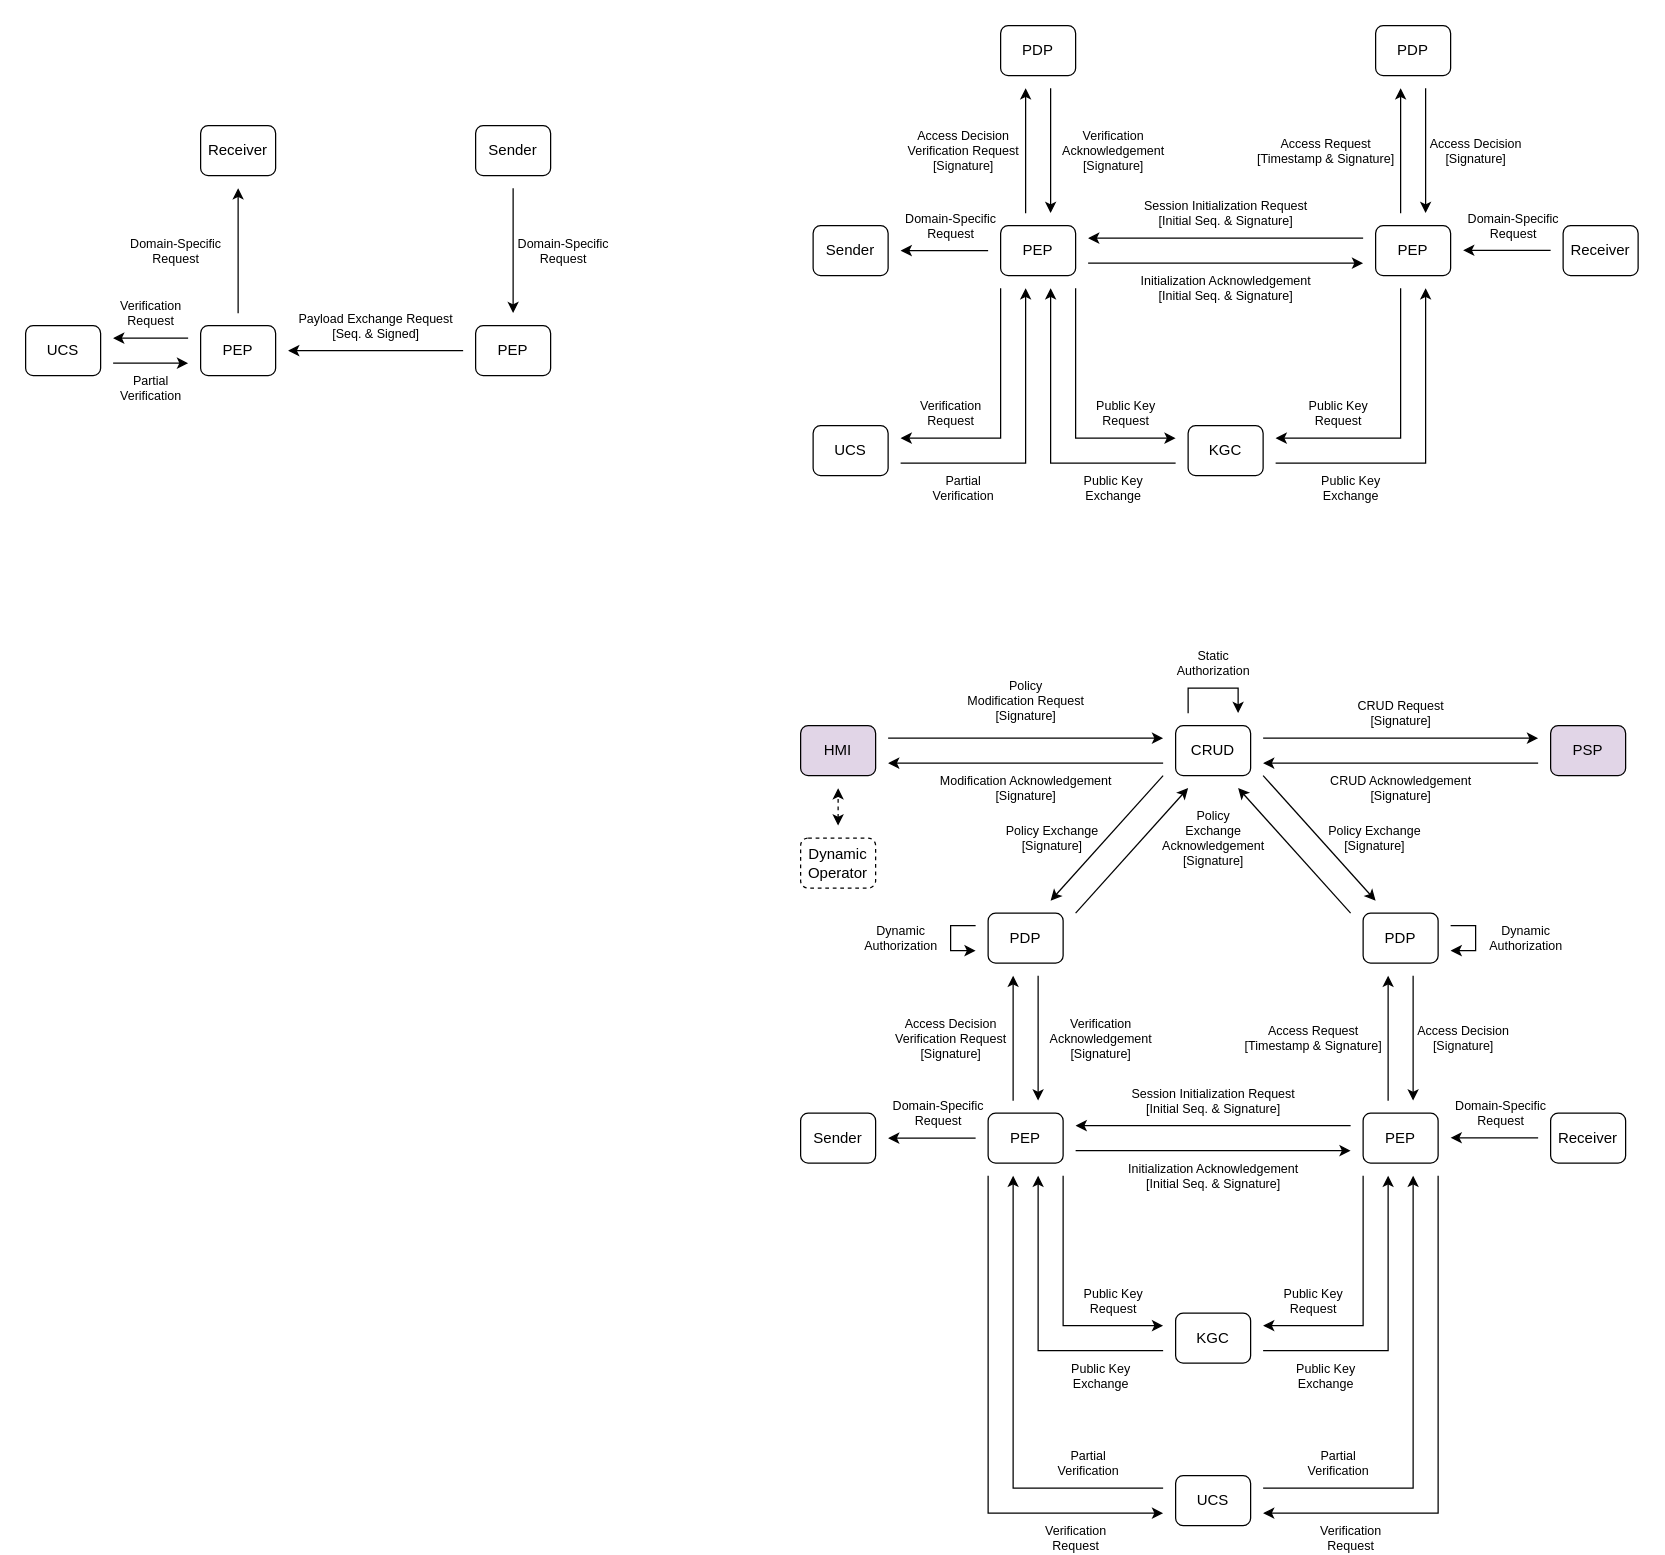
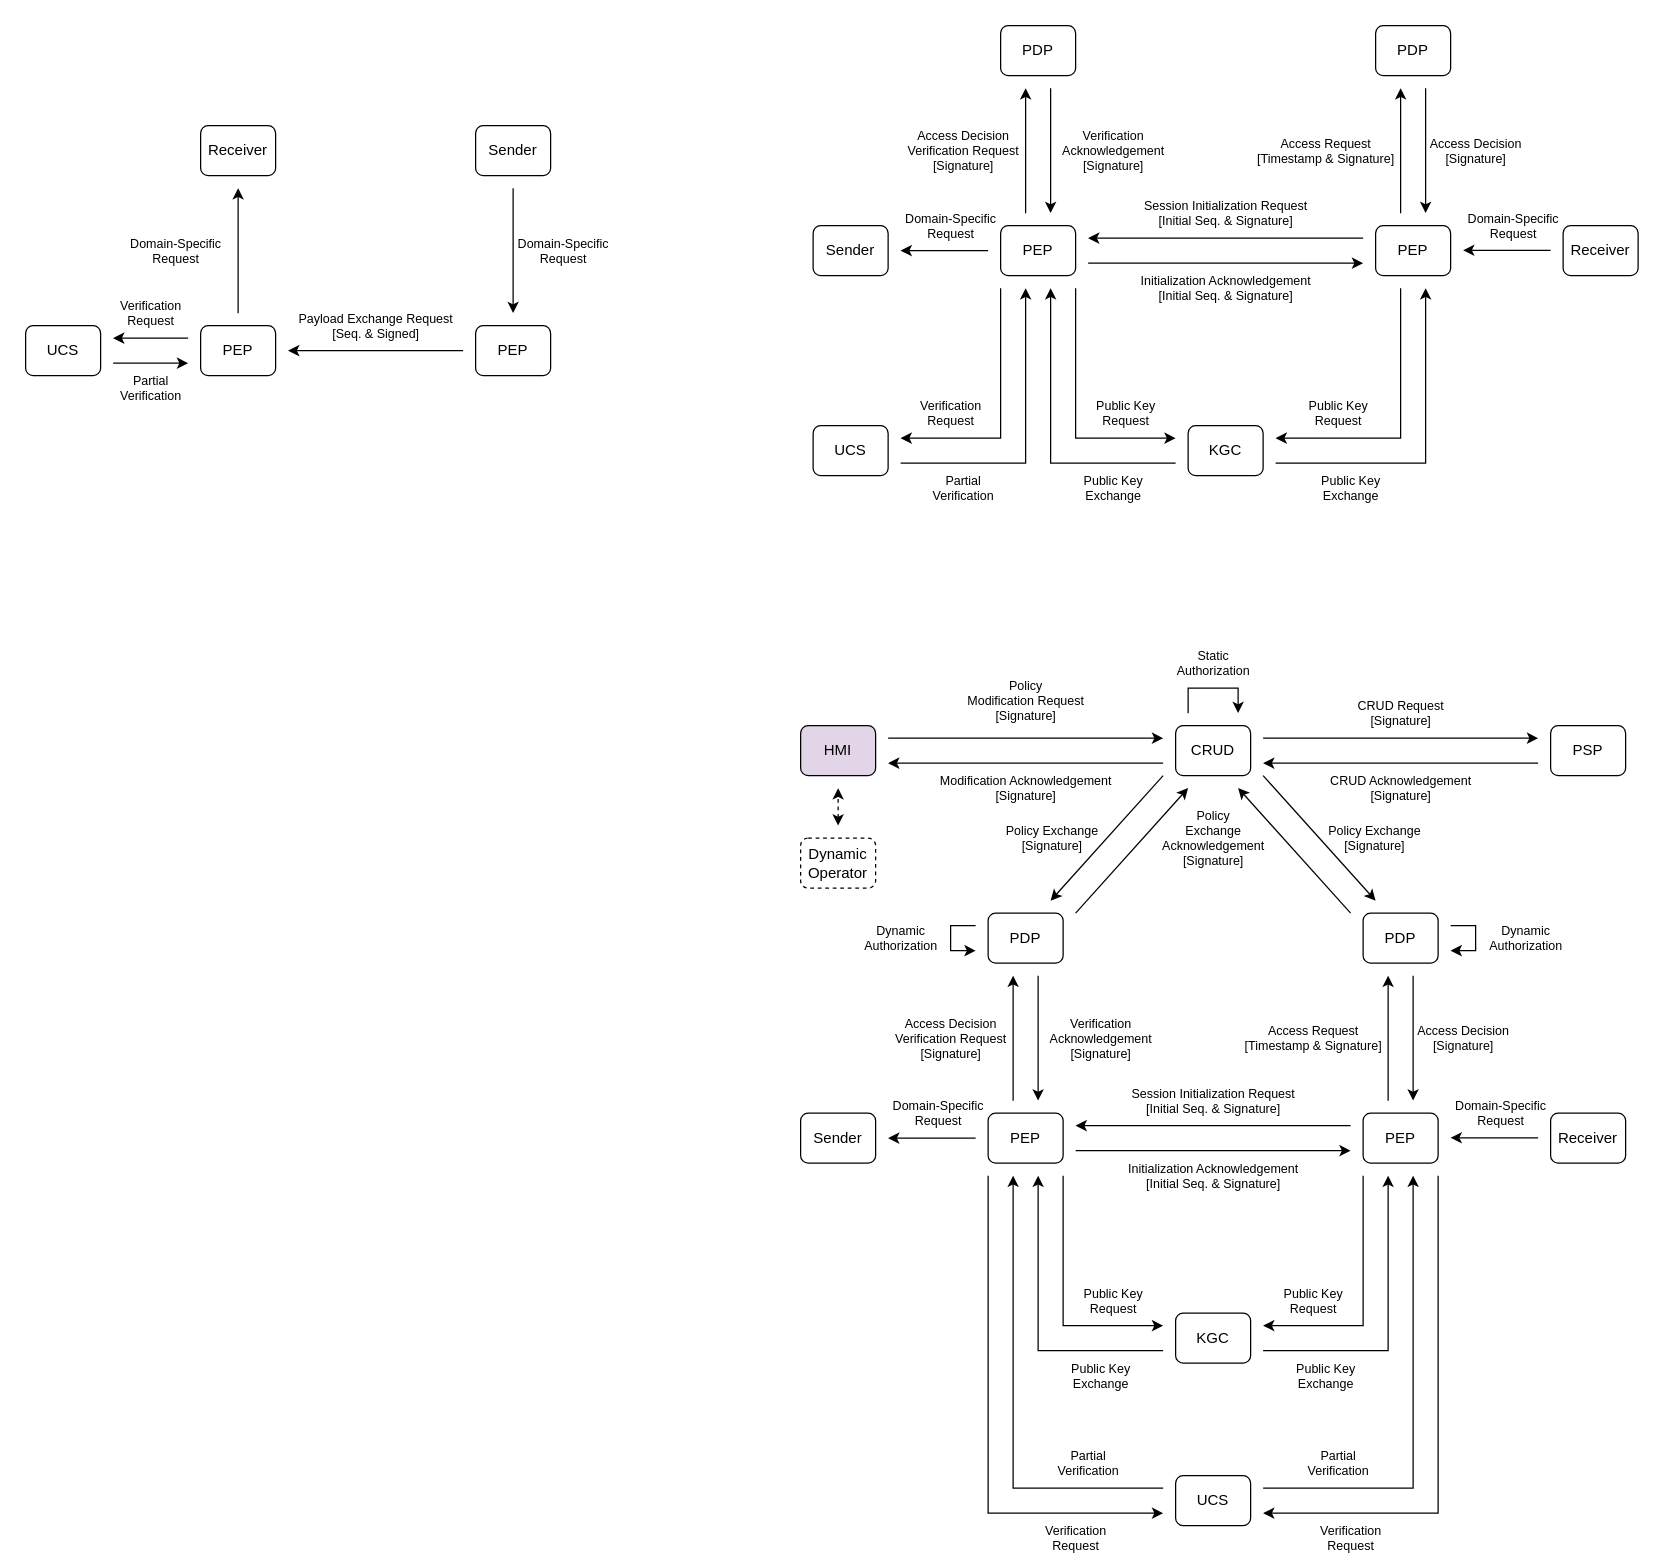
node "PSP": fillcolor #e1d5e7 -> #ffffff
